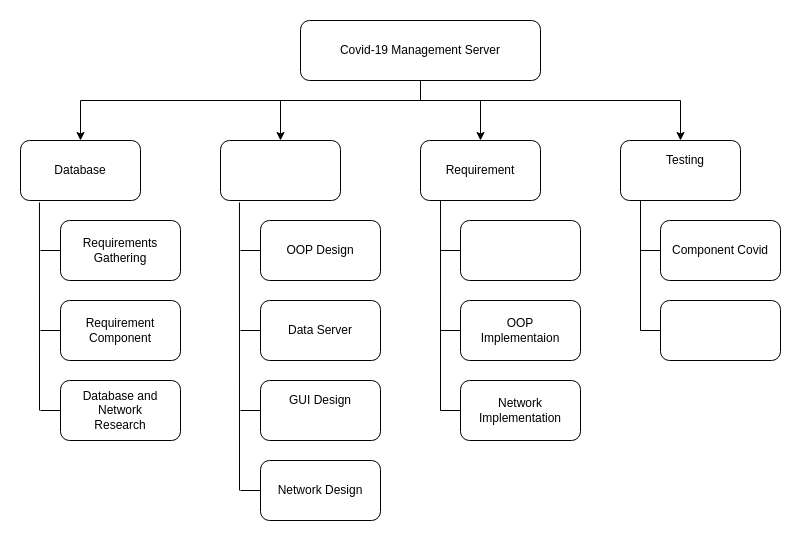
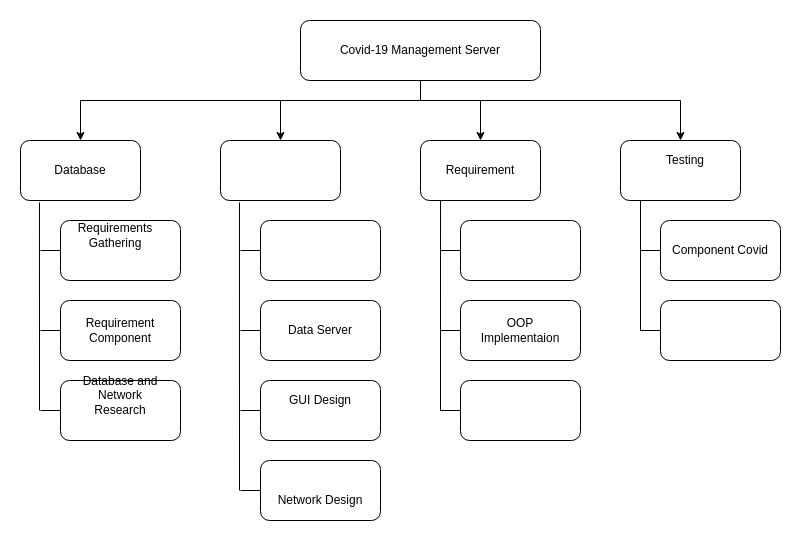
node "Requirements Gathering": moved (121, 251) -> (116, 236)
node "OOP Design": removed
node "Database and Network Research": moved (121, 411) -> (121, 396)
node "Network Implementation": removed
node "Network Design": moved (321, 491) -> (321, 501)
